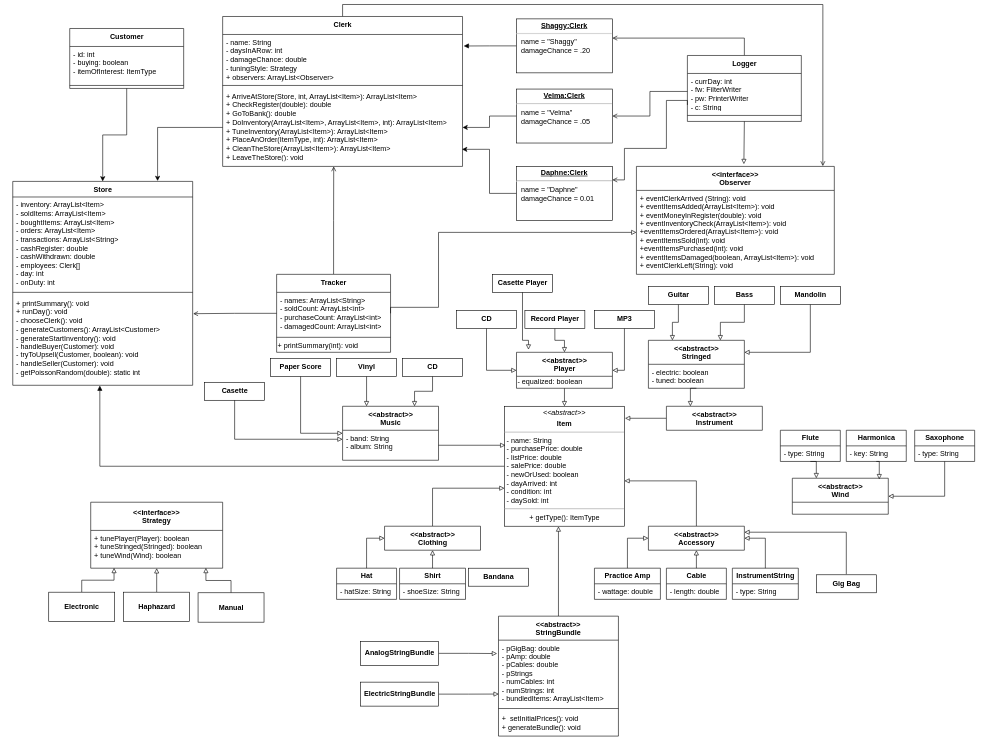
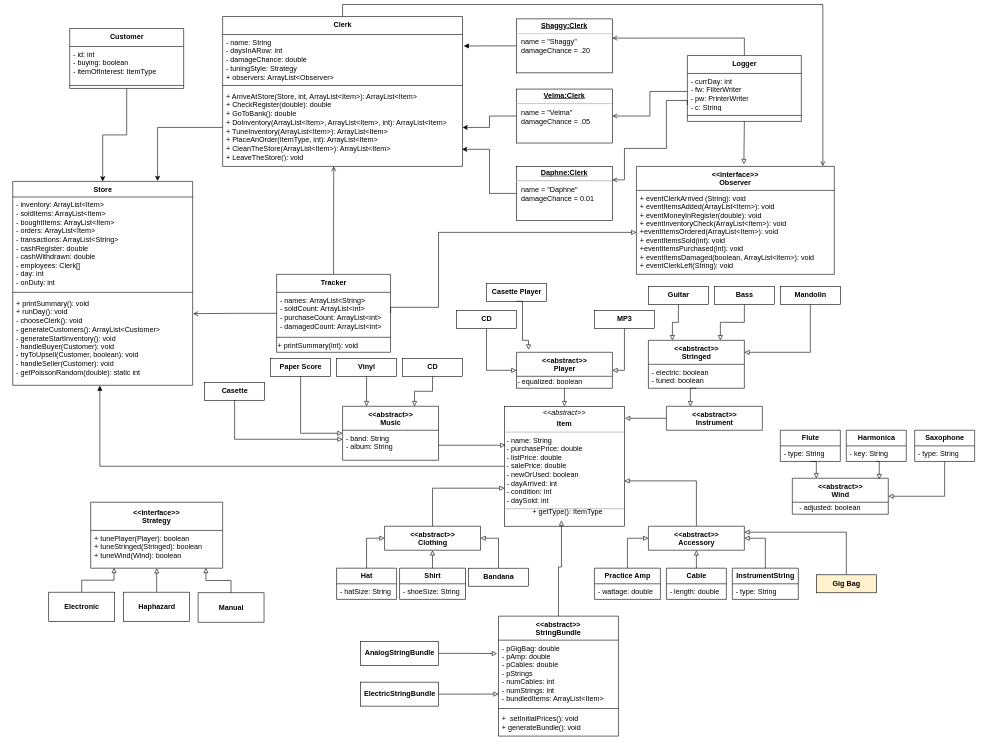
node "Casette Player": moved (522, 284) -> (516, 293)
node "Record Player": removed
edge "Record Player" -> "<<abstract>> Player": removed
node "- adjusted: boolean": added
node "+ getType(): ItemType": moved (564, 518) -> (567, 512)
edge "Bandana" -> "<<abstract>> Clothing": added
node "Gig Bag": fillcolor #ffffff -> #fff2cc
